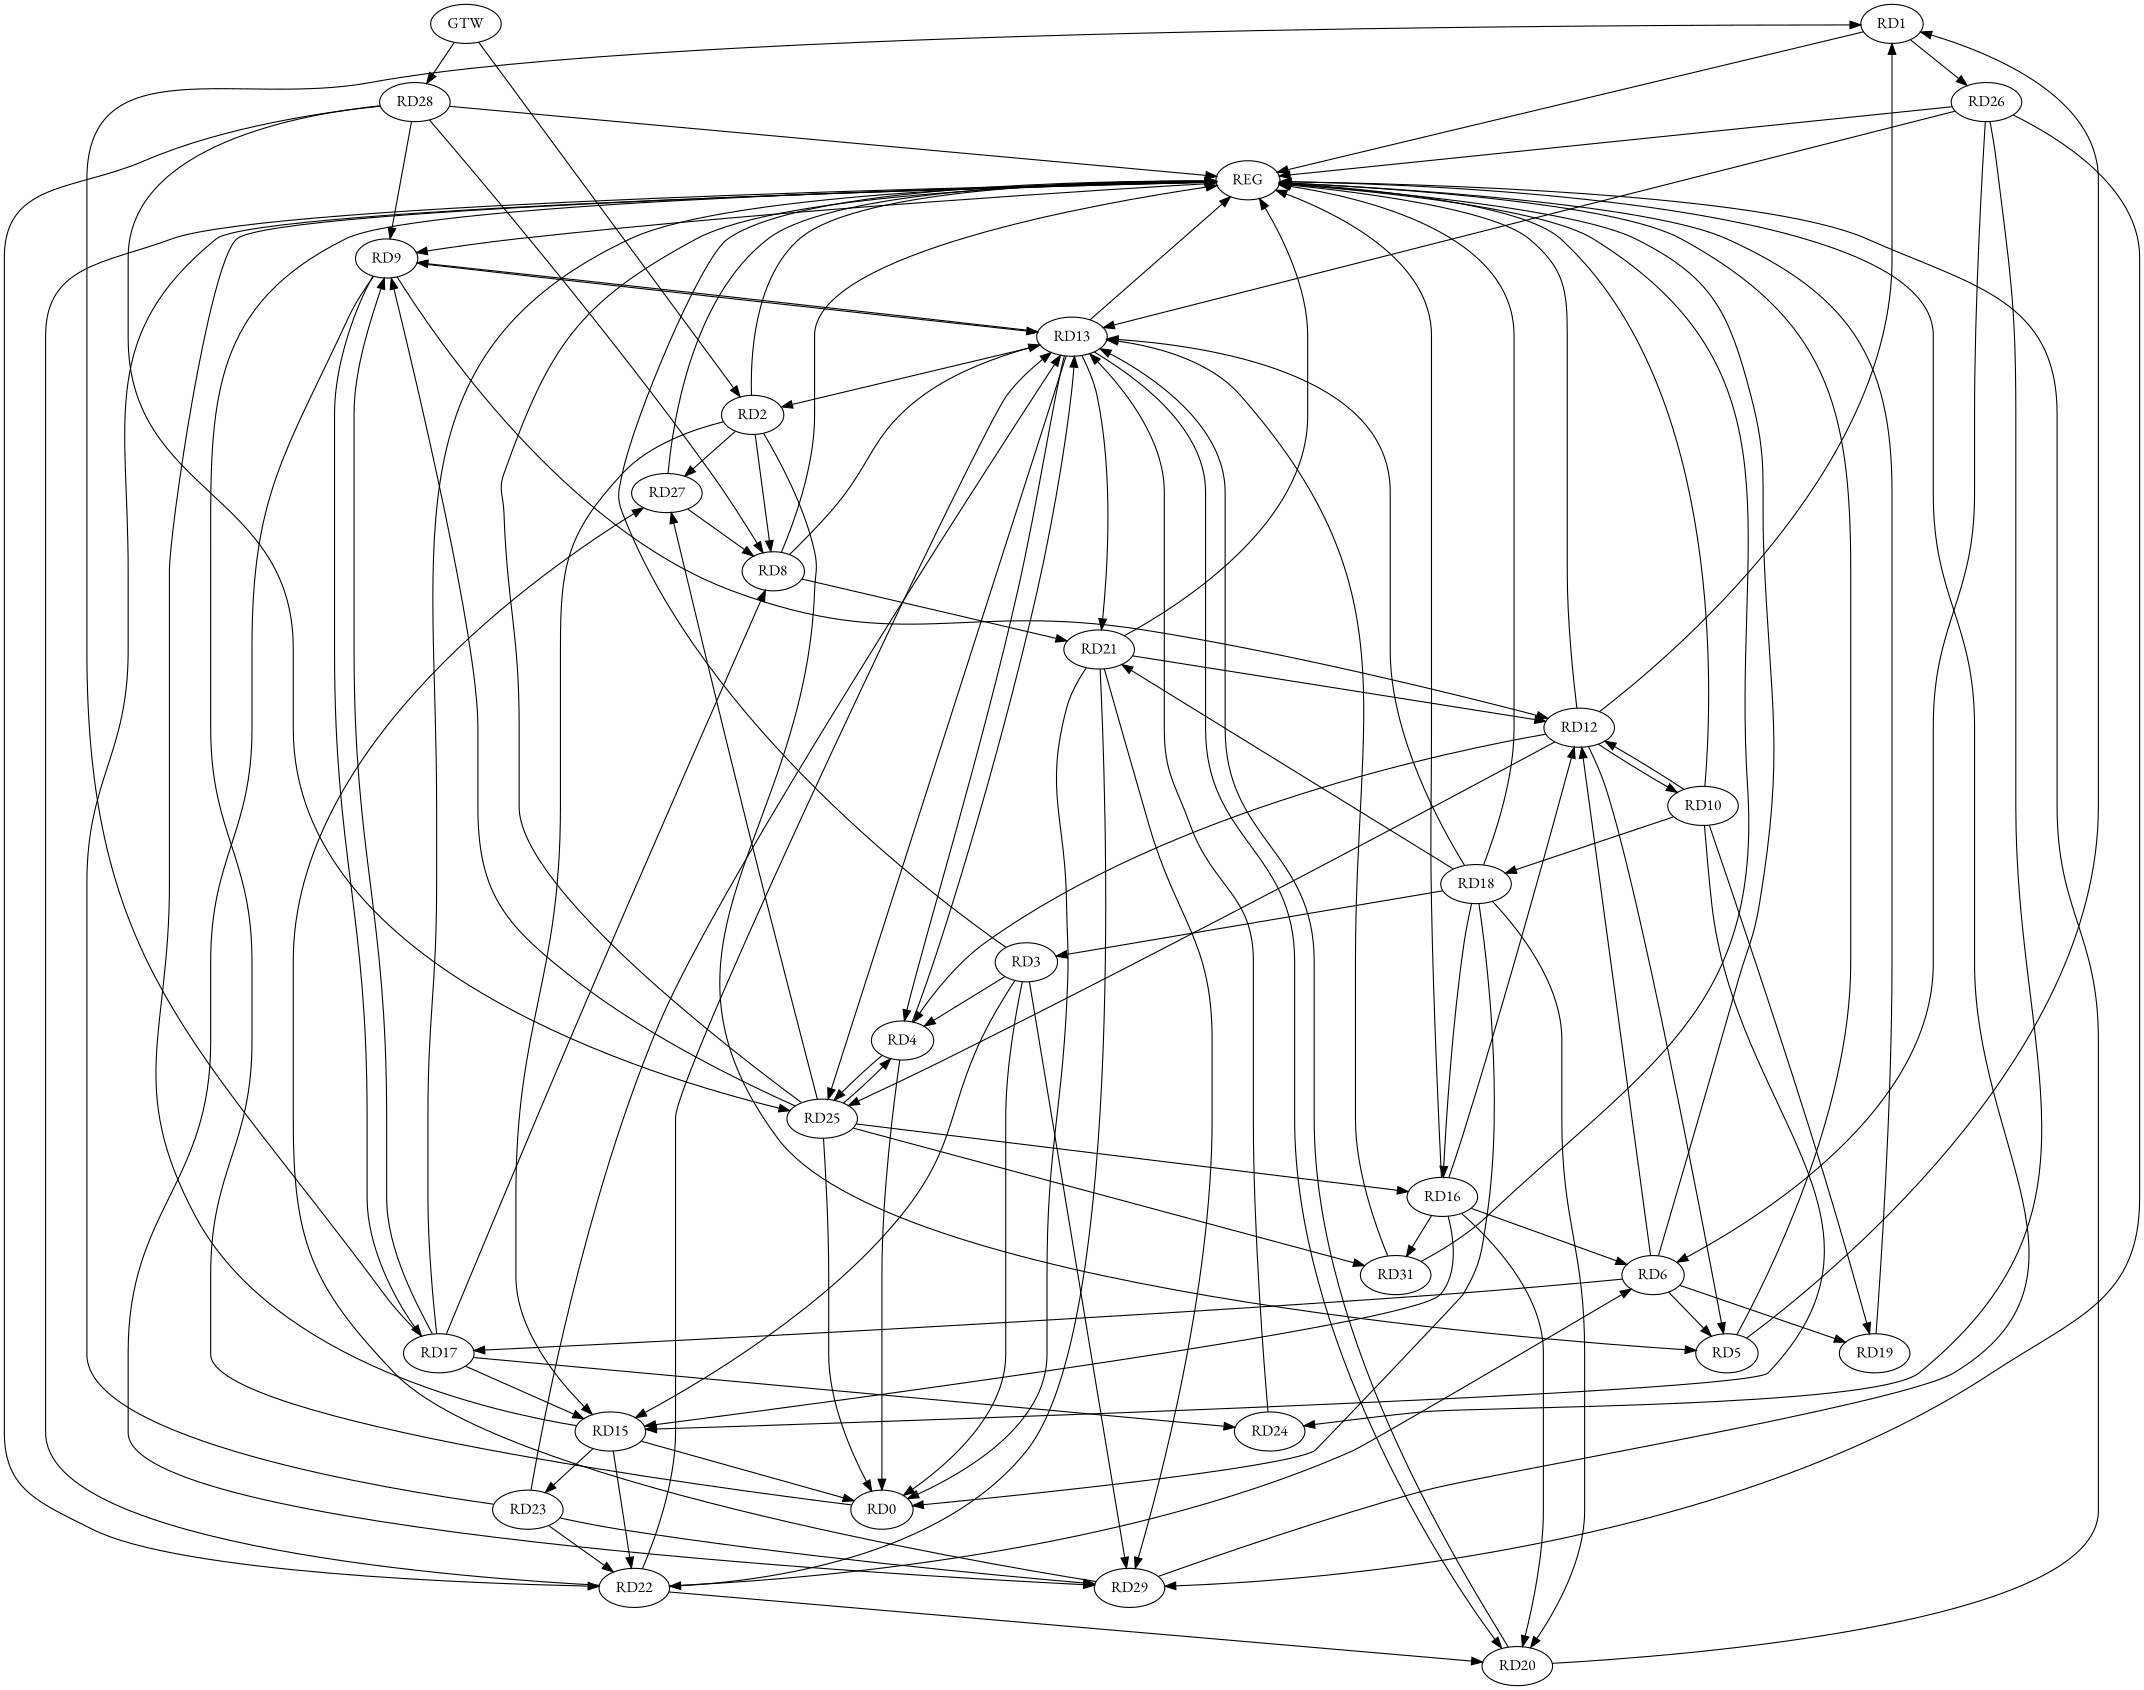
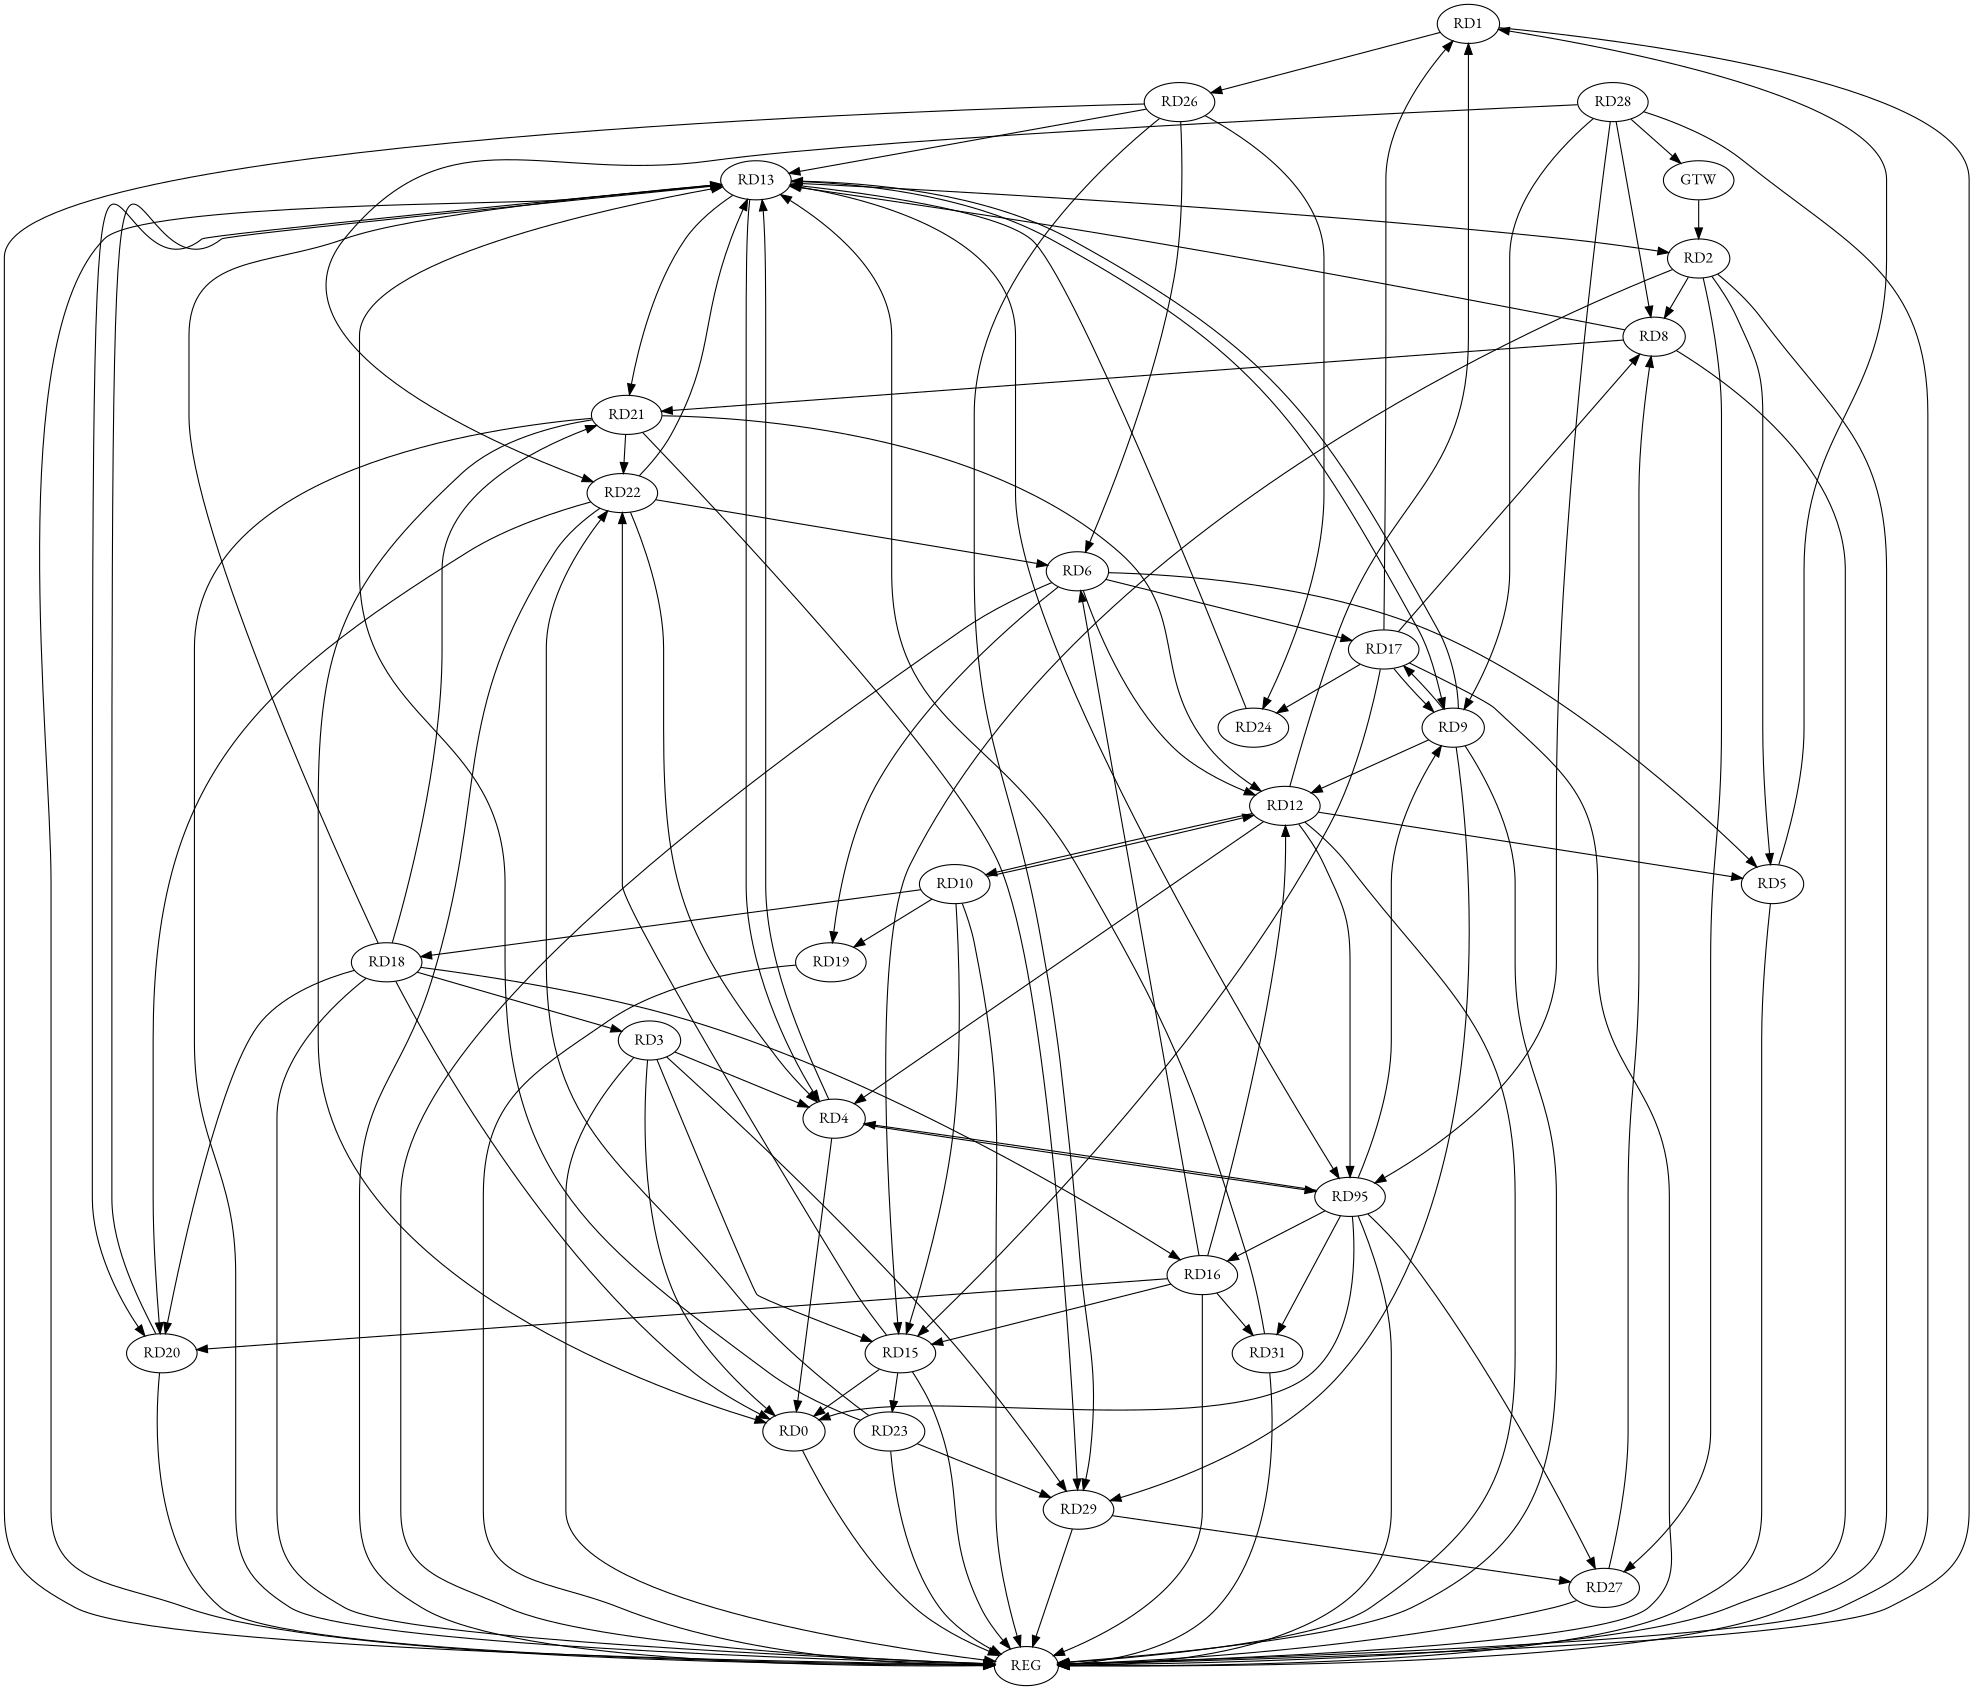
edge "GTW" -> "RD28": reversed
edge "REG" -> "RD9": reversed
edge "RD22" -> "RD4": added
node "RD25": label "RD25" -> "RD95"
